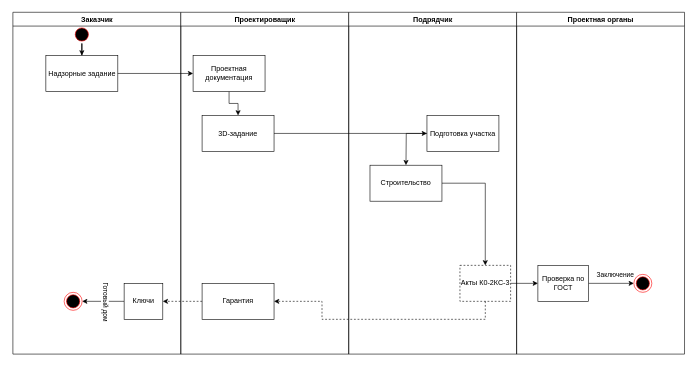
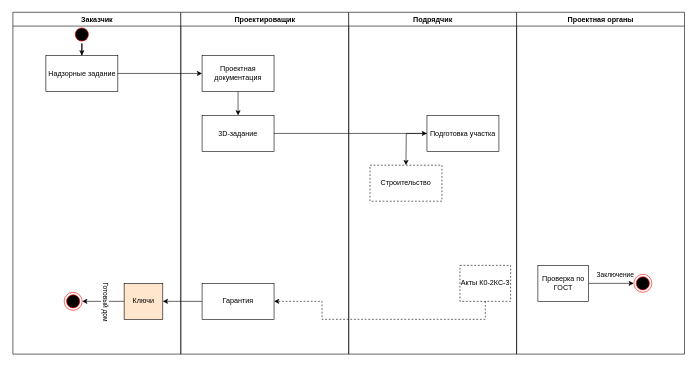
node "Проектная документация": moved (229, 74) -> (238, 74)
node "Строительство": style solid -> dashed
edge "Строительство" -> "Акты К0-2КС-3": removed
edge "Акты К0-2КС-3" -> "Проверка по ГОСТ": removed
node "Ключи": fillcolor #ffffff -> #ffe6cc
edge "Гарантия" -> "Ключи": style dashed -> solid
